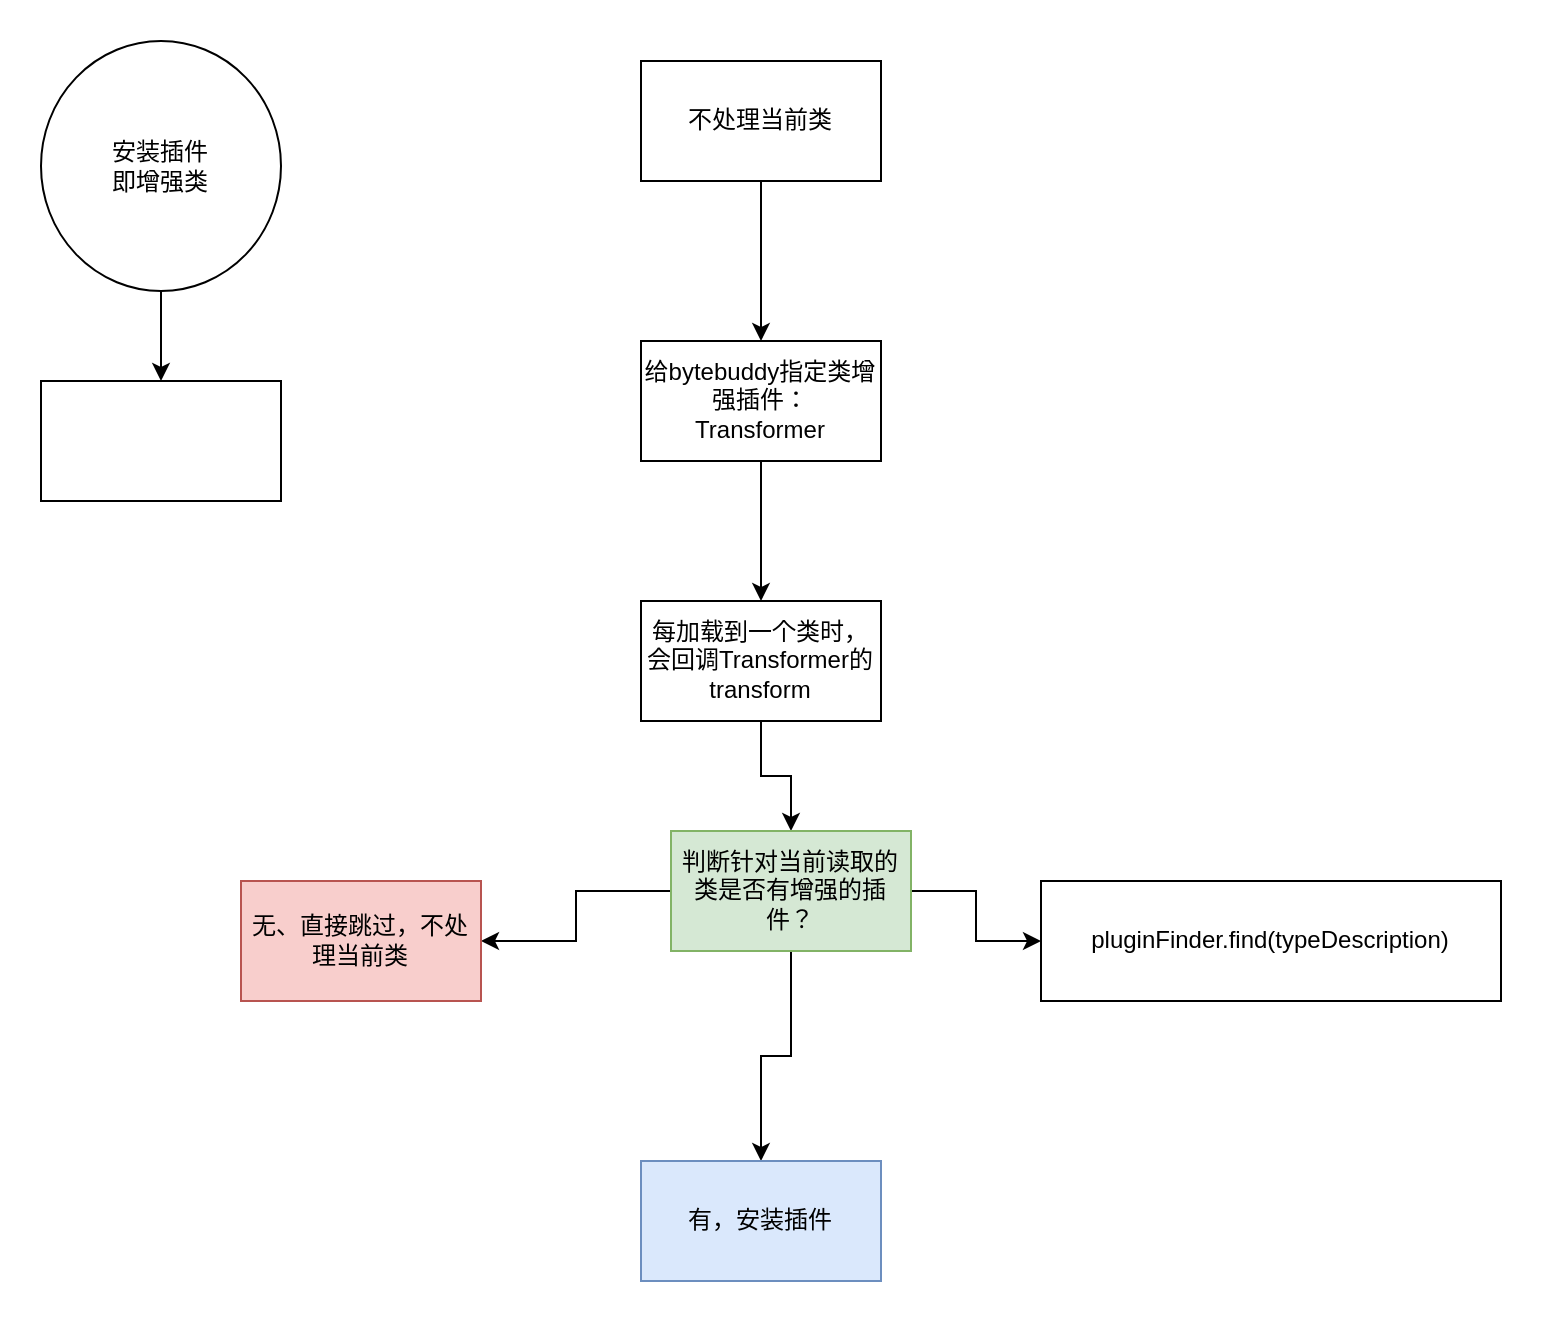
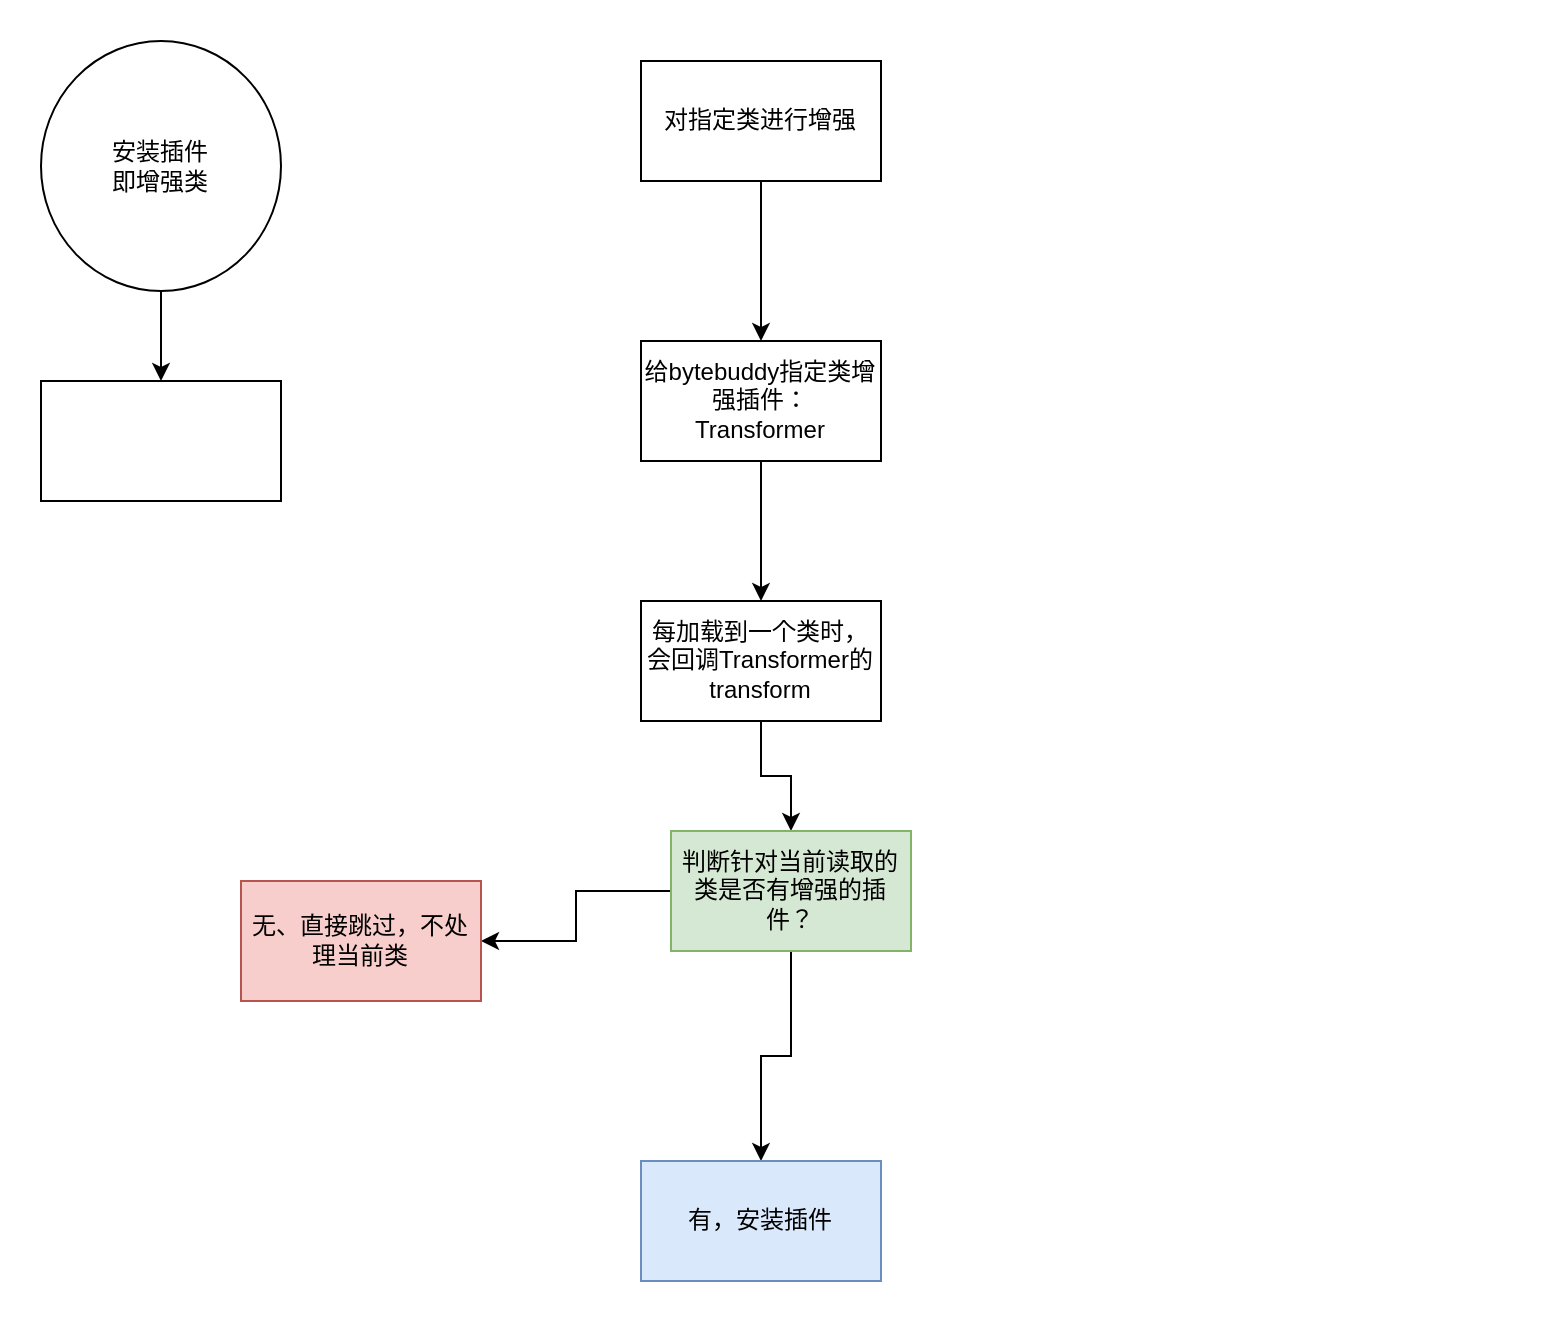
node "不处理当前类": label "不处理当前类" -> "对指定类进行增强"
edge "判断针对当前读取的类是否有增强的插件？" -> "pluginFinder.find(typeDescription)": removed
node "pluginFinder.find(typeDescription)": removed
